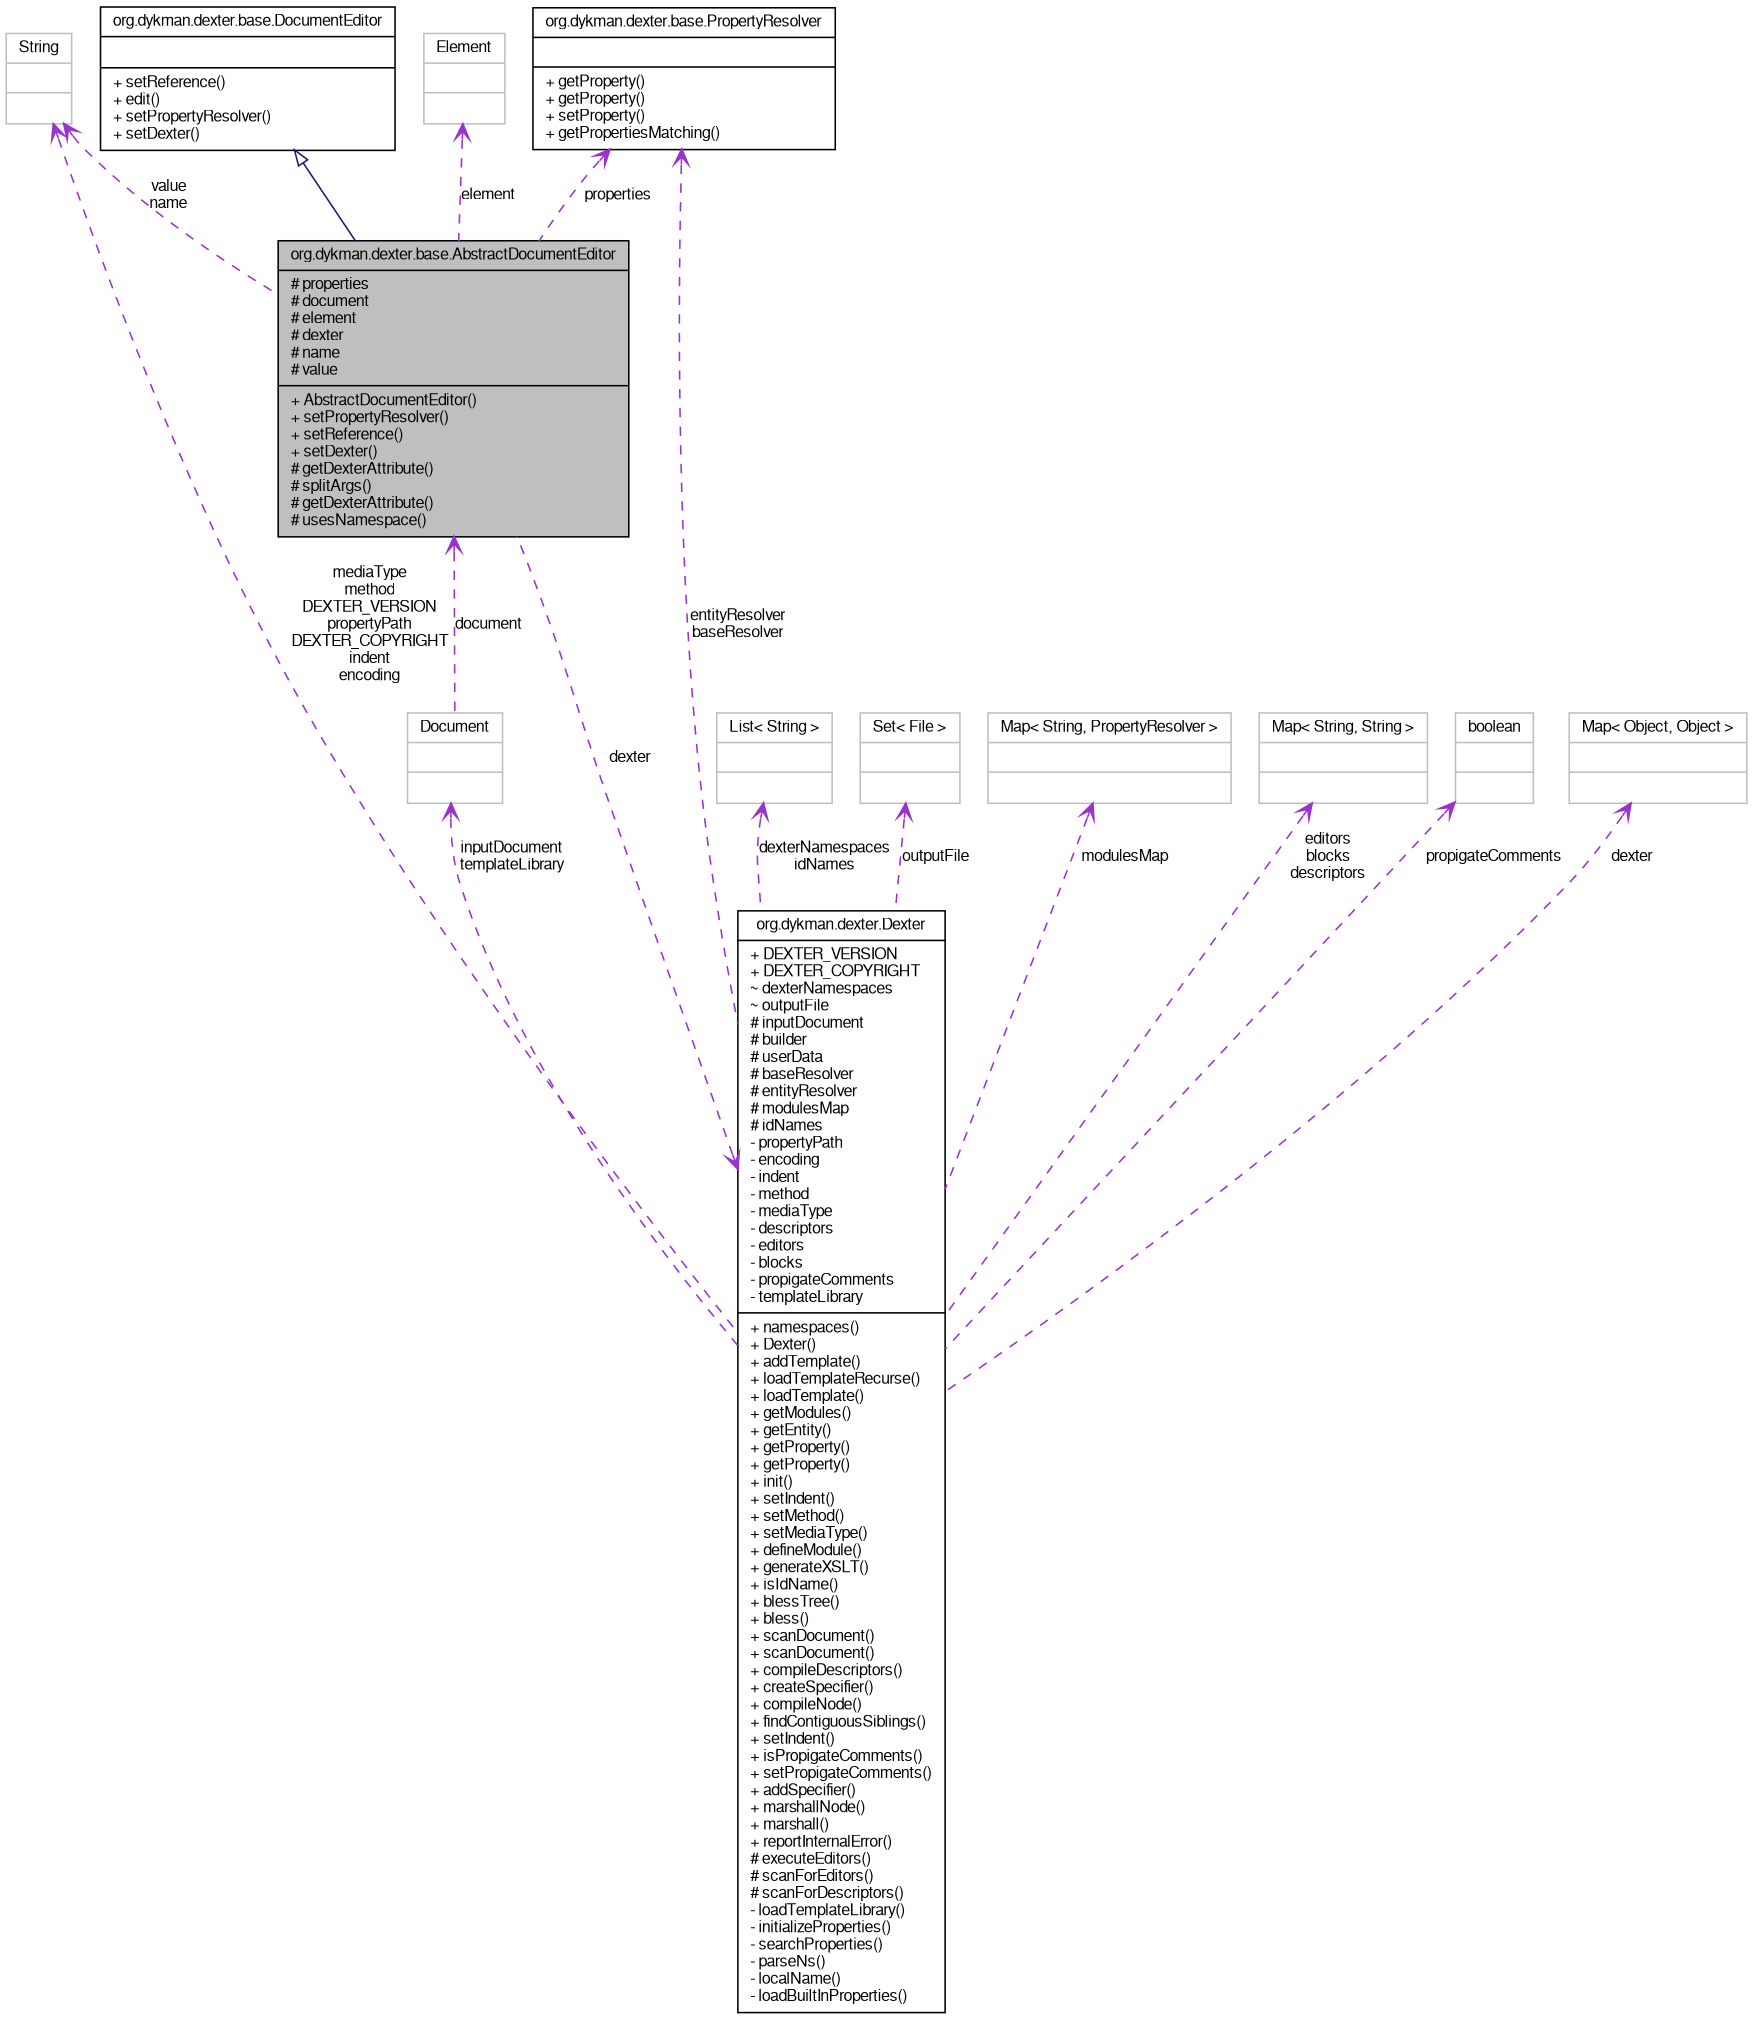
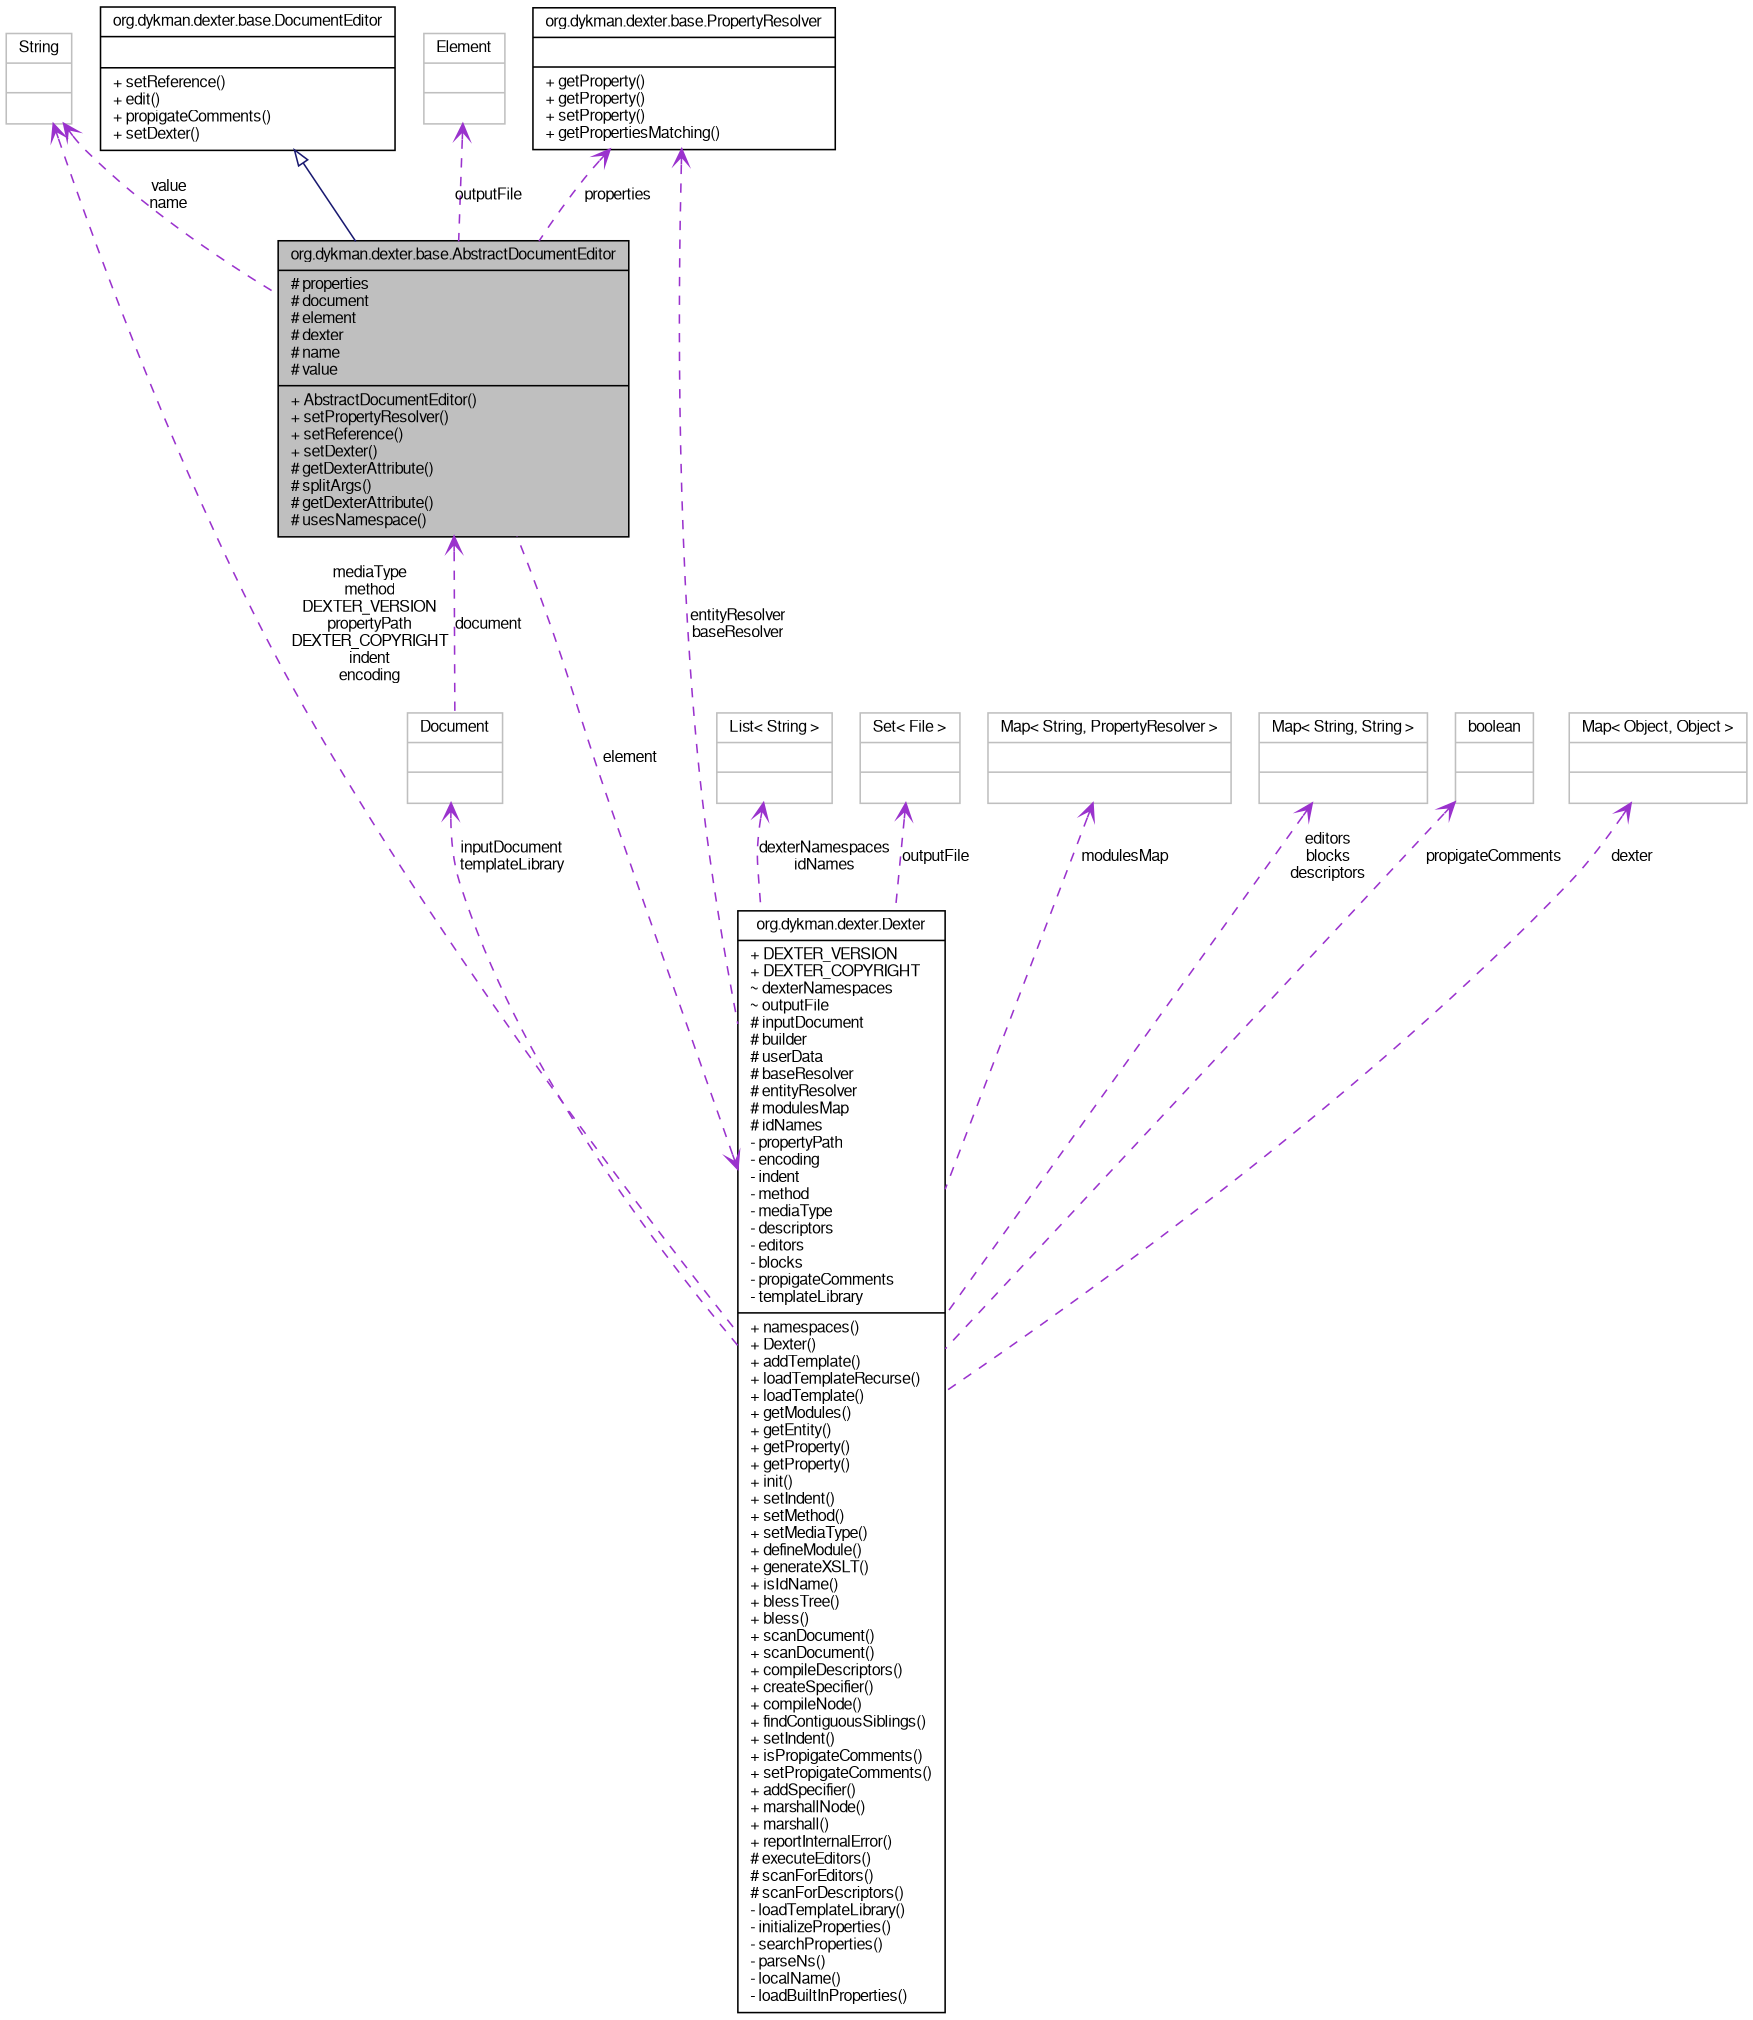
node "org.dykman.dexter.base.DocumentEditor": text "+ setPropertyResolver()" -> "+ propigateComments()"
edge "org.dykman.dexter.base.AbstractDocumentEditor" -> "Element": label "element" -> "outputFile"
edge "org.dykman.dexter.base.AbstractDocumentEditor" -> "org.dykman.dexter.Dexter": label "dexter" -> "element"
